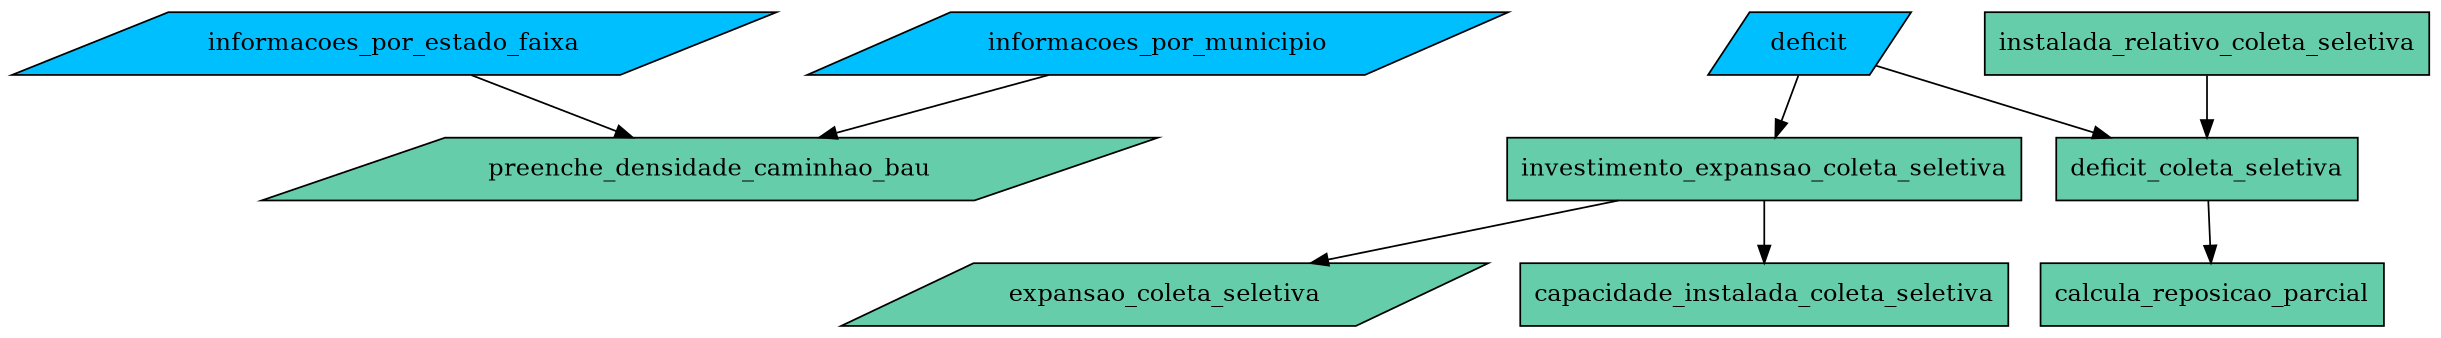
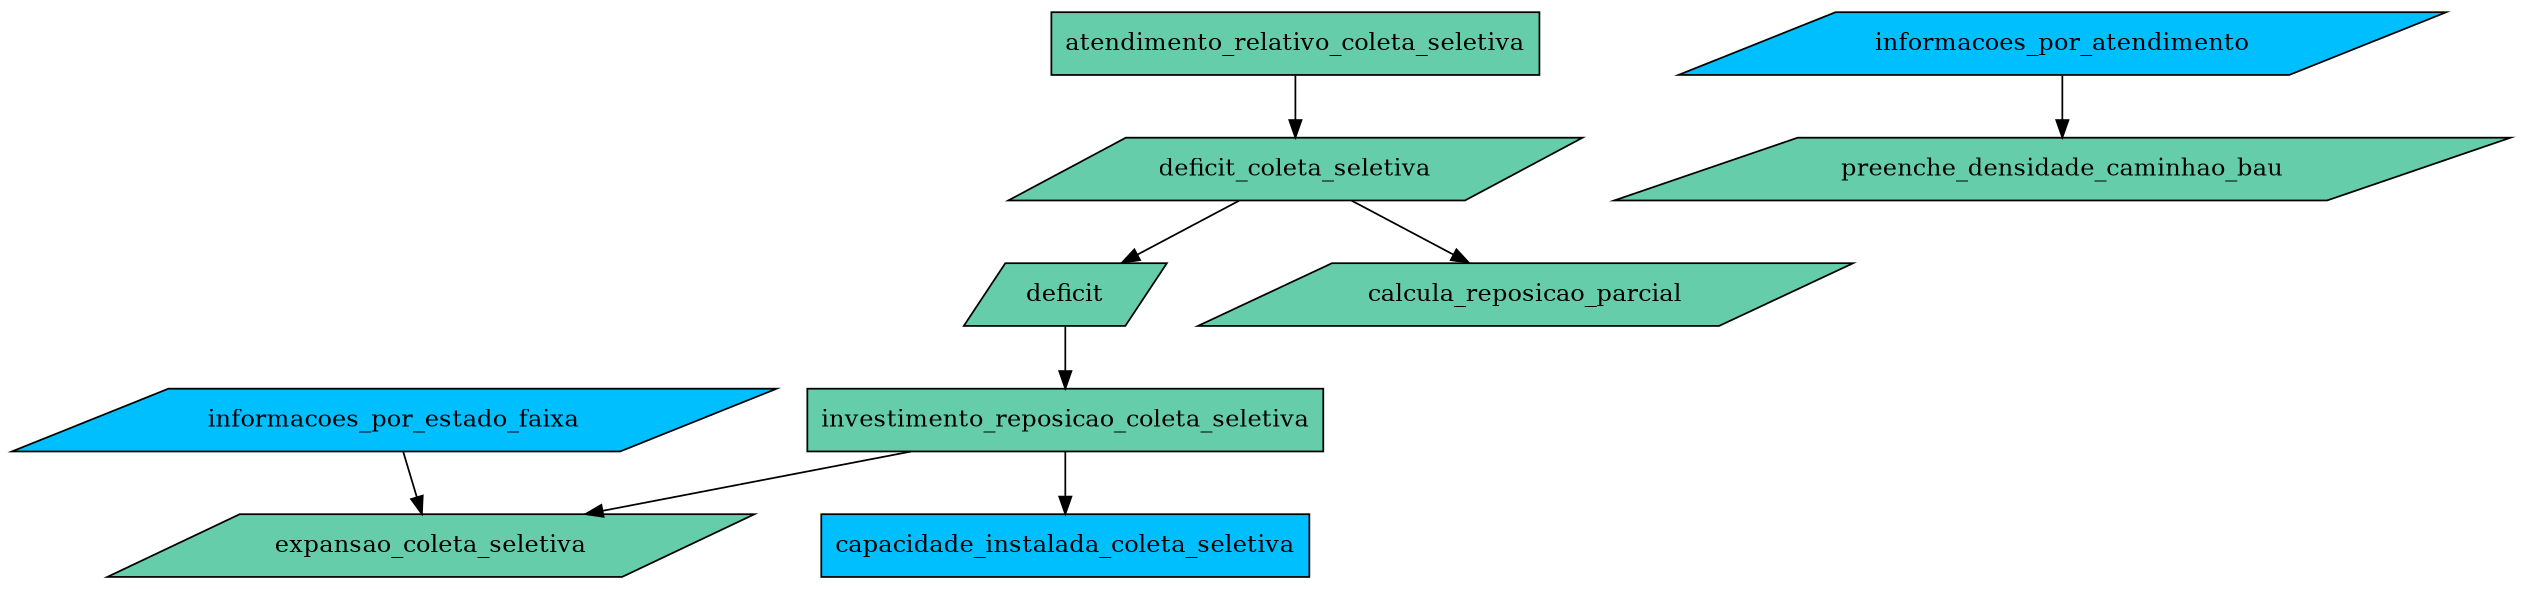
node "informacoes_por_municipio": label "informacoes_por_municipio" -> "informacoes_por_atendimento"
node "deficit": fillcolor deepskyblue -> aquamarine3
node "instalada_relativo_coleta_seletiva": label "instalada_relativo_coleta_seletiva" -> "atendimento_relativo_coleta_seletiva"
edge "deficit" -> "deficit_coleta_seletiva": reversed
edge "informacoes_por_estado_faixa" -> "preenche_densidade_caminhao_bau": now "informacoes_por_estado_faixa" -> "expansao_coleta_seletiva"
node "investimento_expansao_coleta_seletiva": label "investimento_expansao_coleta_seletiva" -> "investimento_reposicao_coleta_seletiva"
node "deficit_coleta_seletiva": shape box -> parallelogram
node "capacidade_instalada_coleta_seletiva": fillcolor aquamarine3 -> deepskyblue
node "calcula_reposicao_parcial": shape box -> parallelogram
